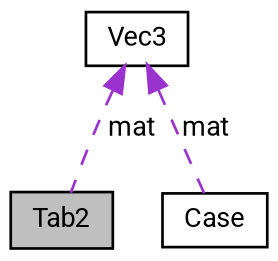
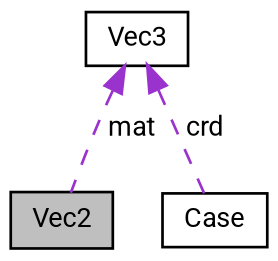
edge "Case" -> "Vec3": label " mat" -> " crd"
node "Tab2": label "Tab2" -> "Vec2"
